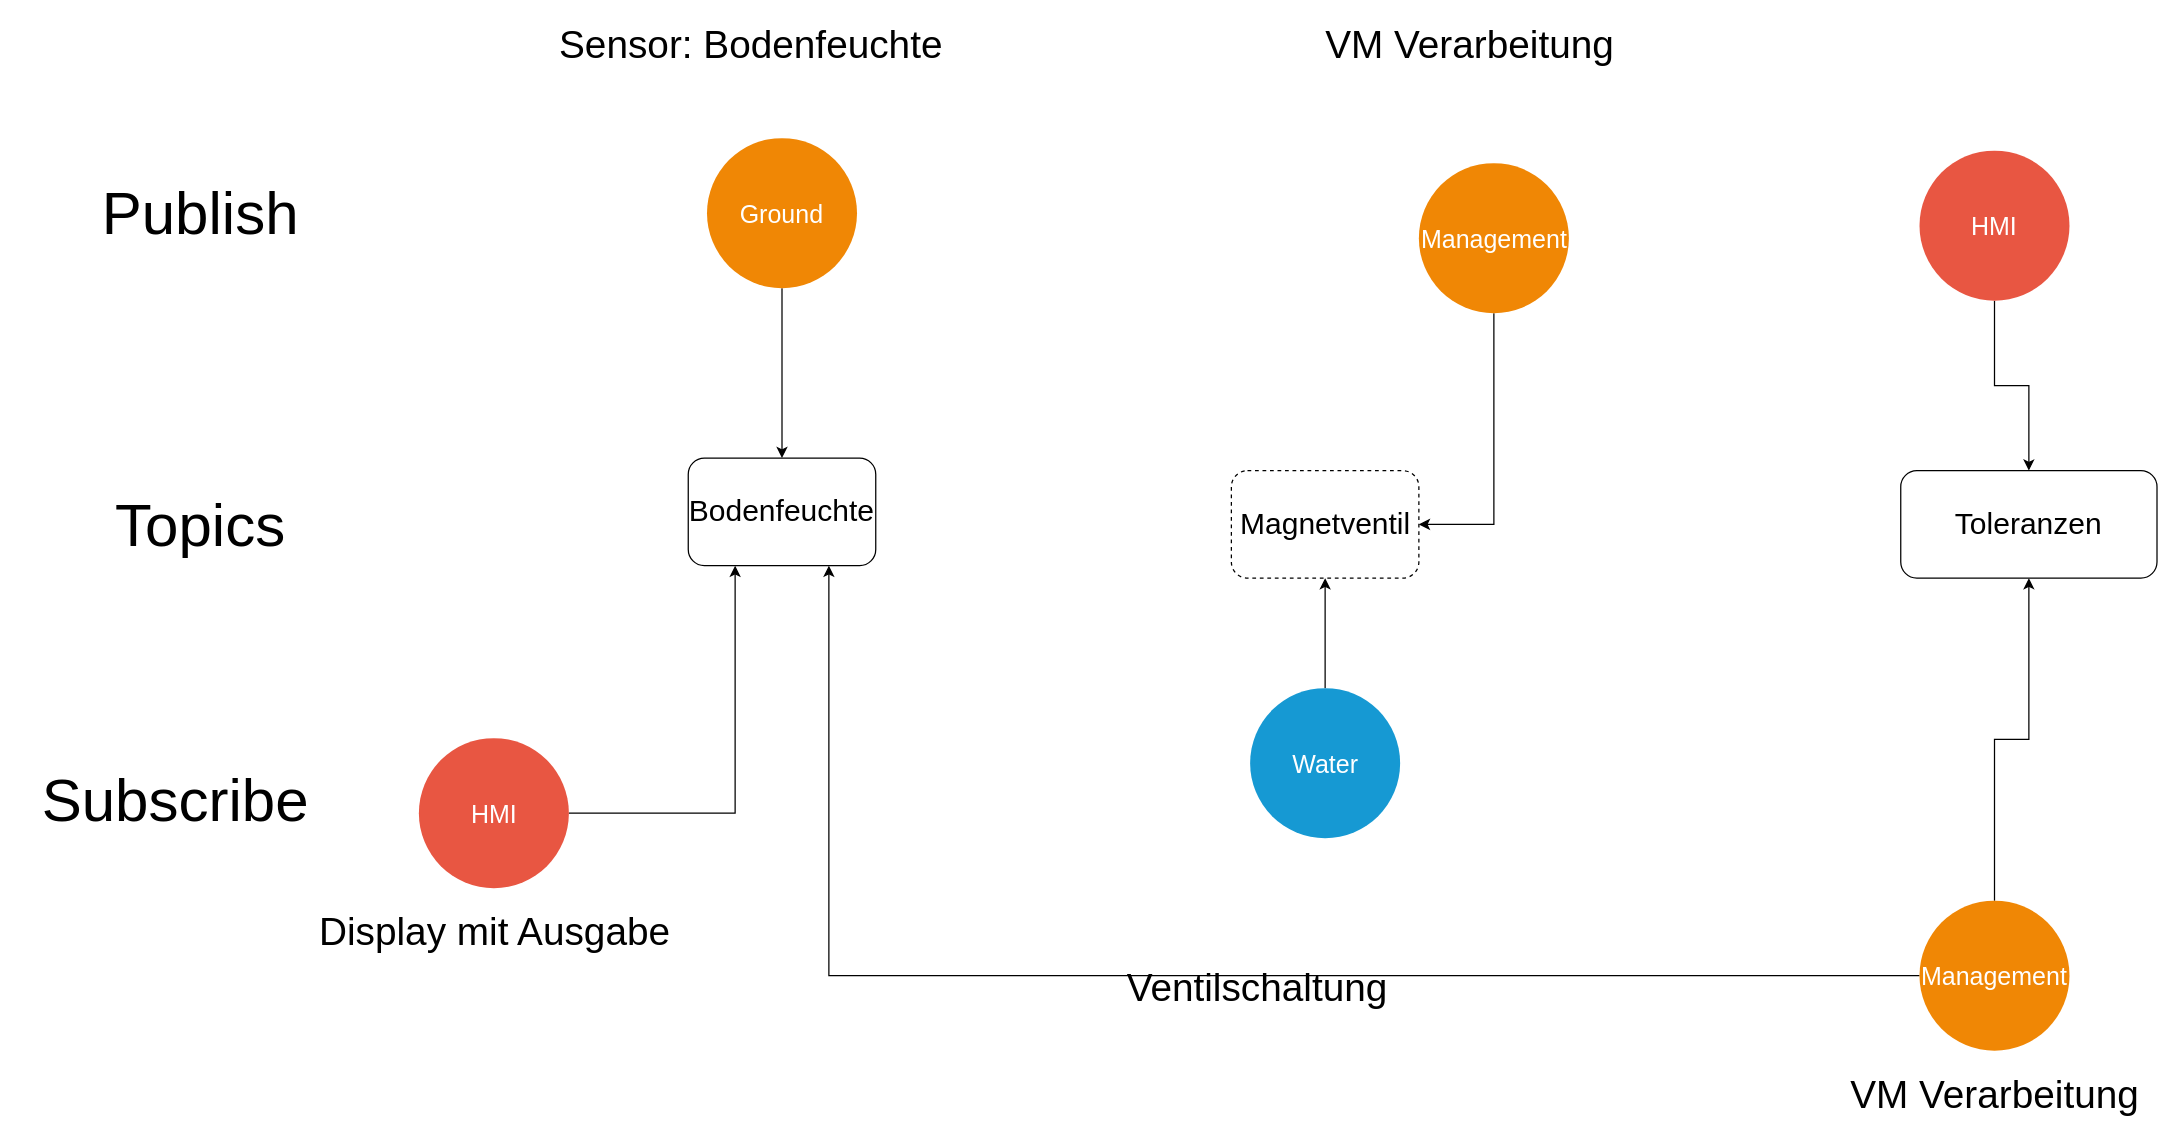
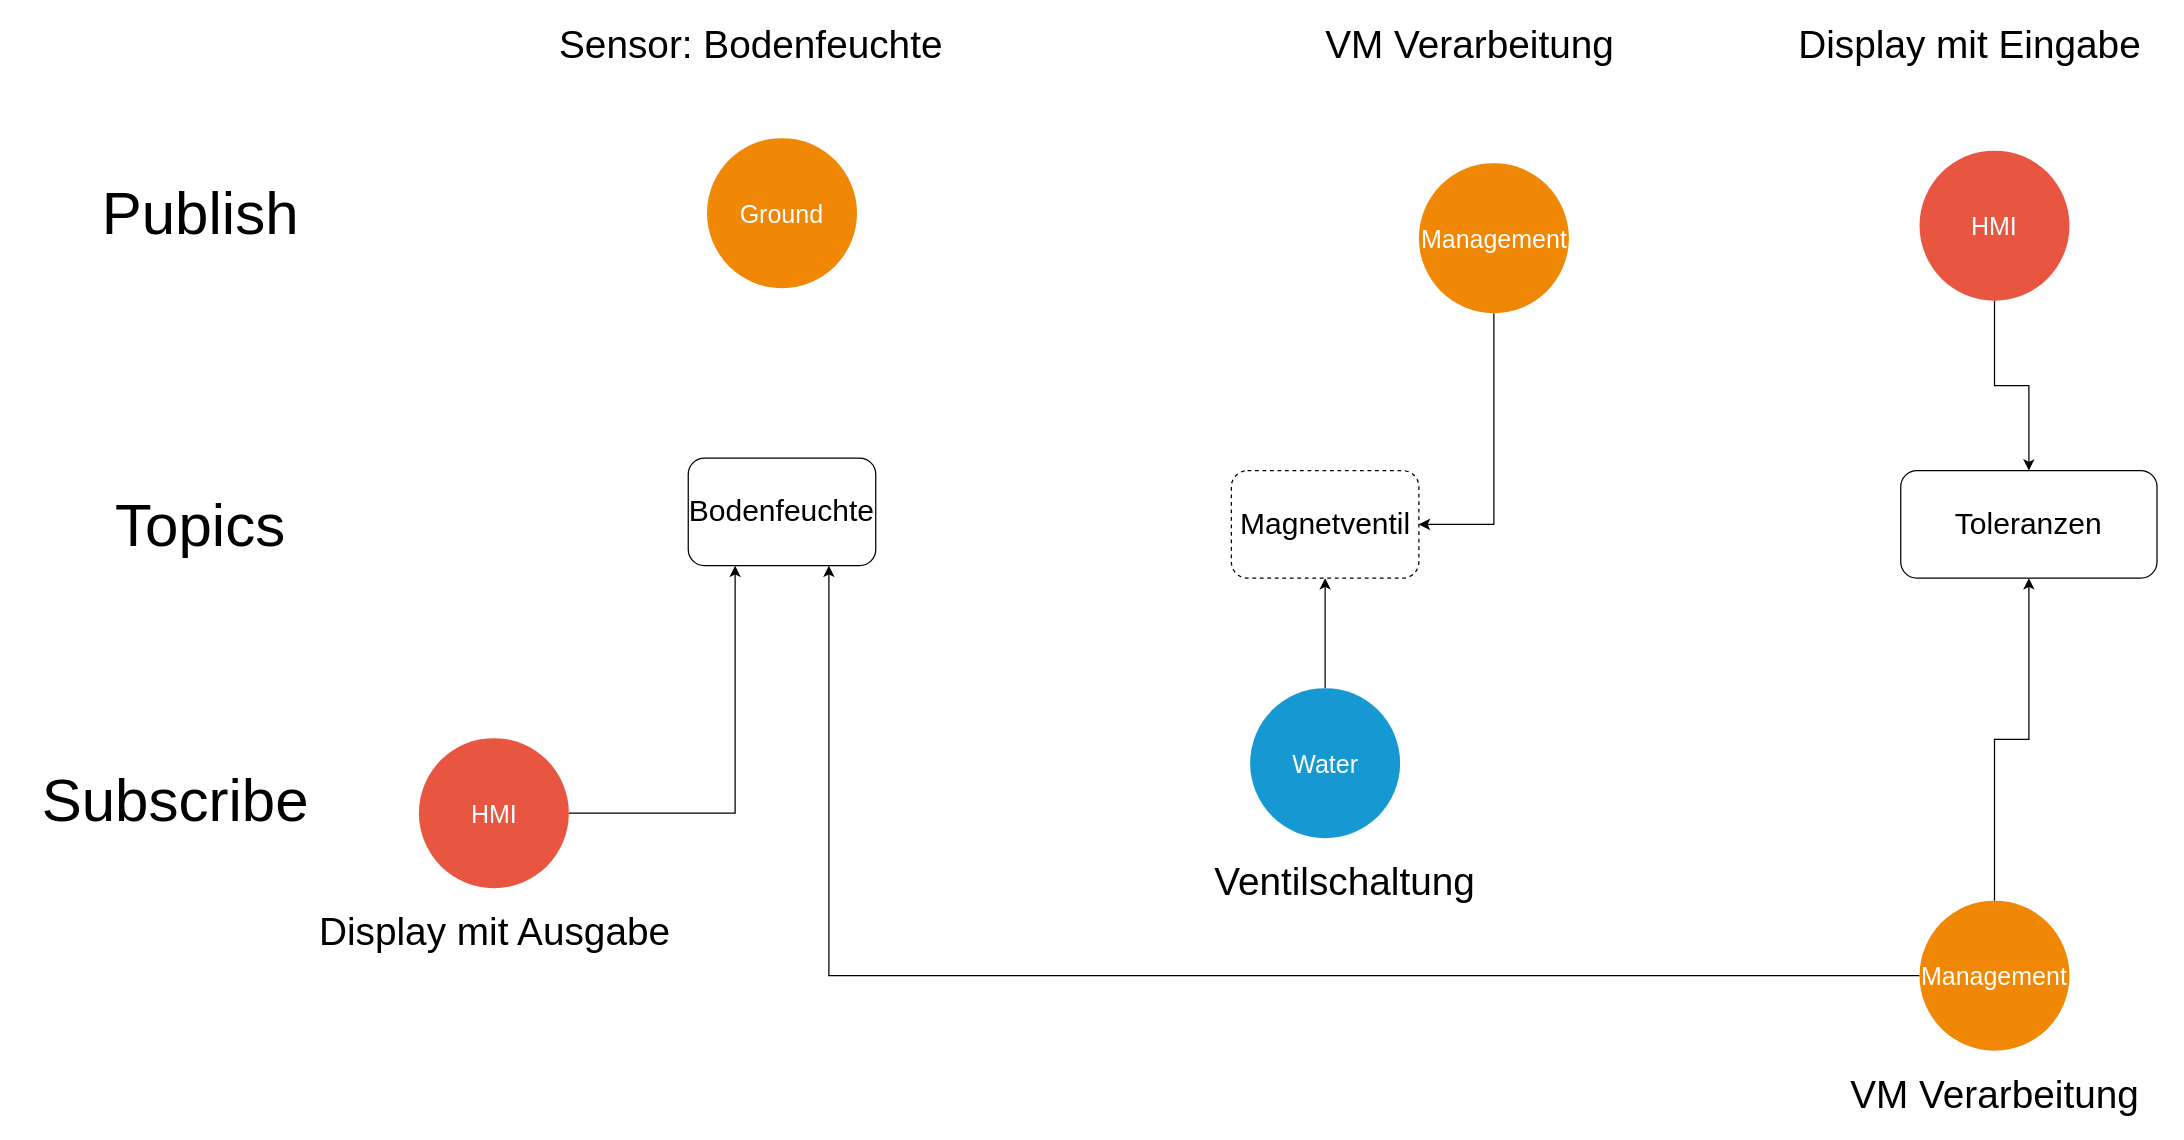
node "Display mit Eingabe": added
edge "Ground" -> "Bodenfeuchte": removed
node "Ventilschaltung": moved (1257, 988) -> (1344, 882)
